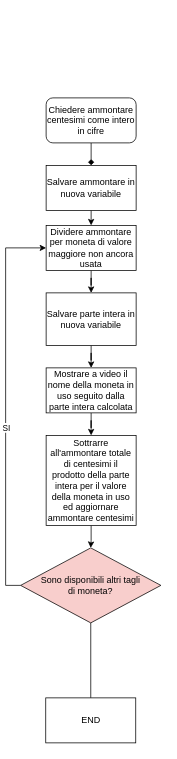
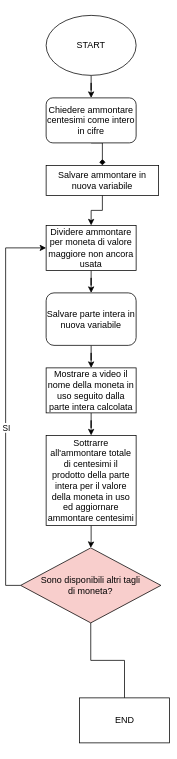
node "START": added
edge "START" -> "Chiedere ammontare centesimi come intero in cifre": added
node "Salvare ammontare in nuova variabile": size 90x45 -> 113x30
node "Salvare parte intera in nuova variabile": shape rectangle -> rounded rectangle
node "END": moved (91, 720) -> (125, 720)
